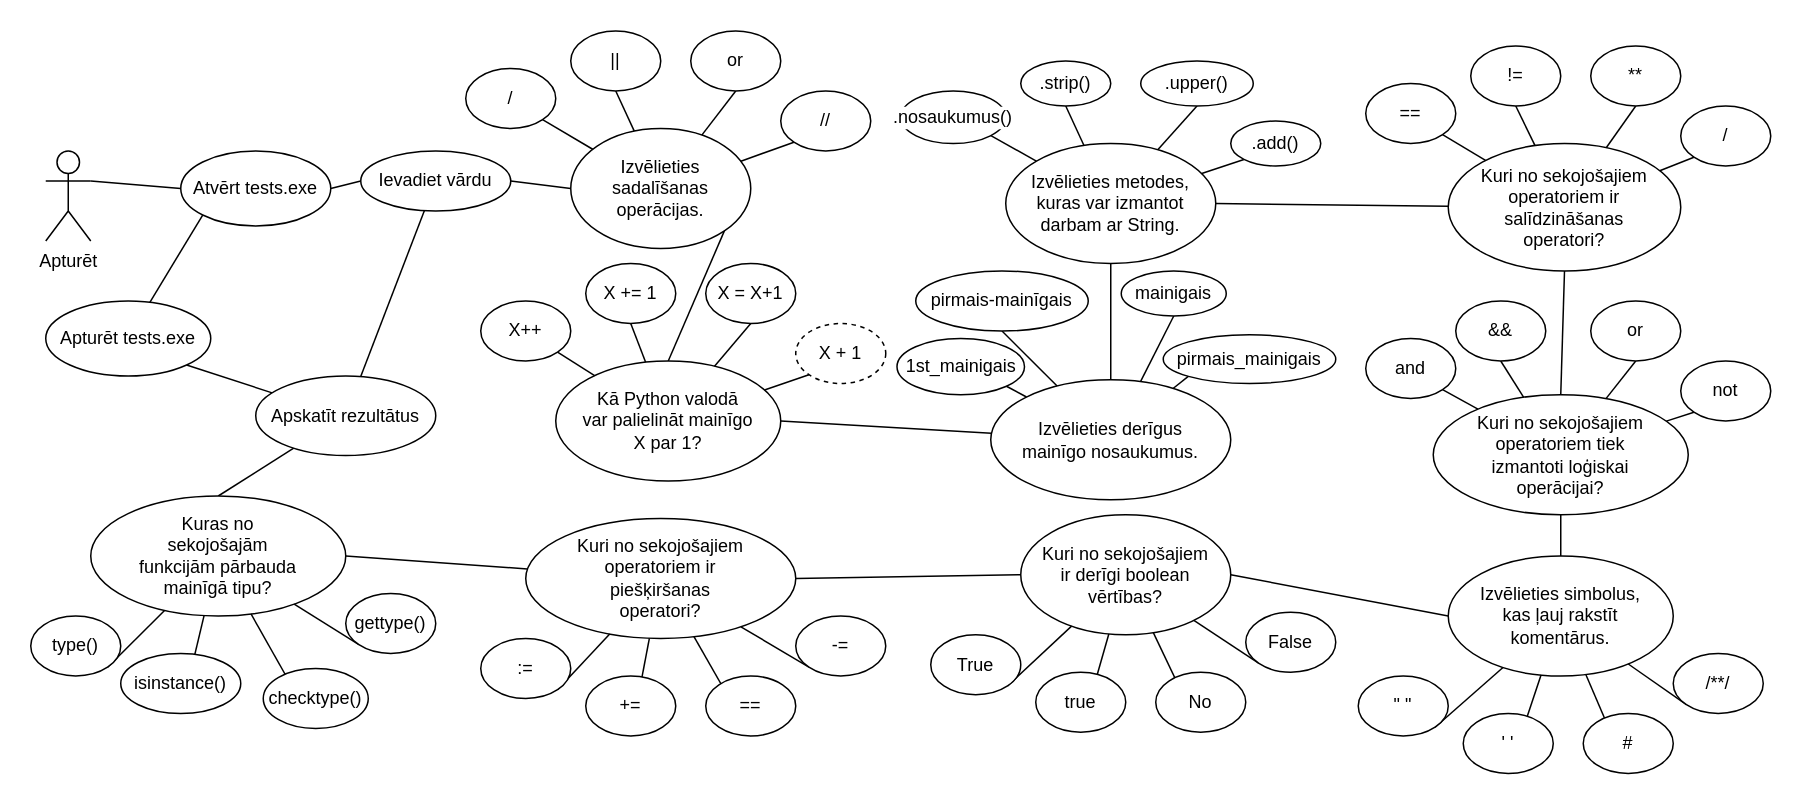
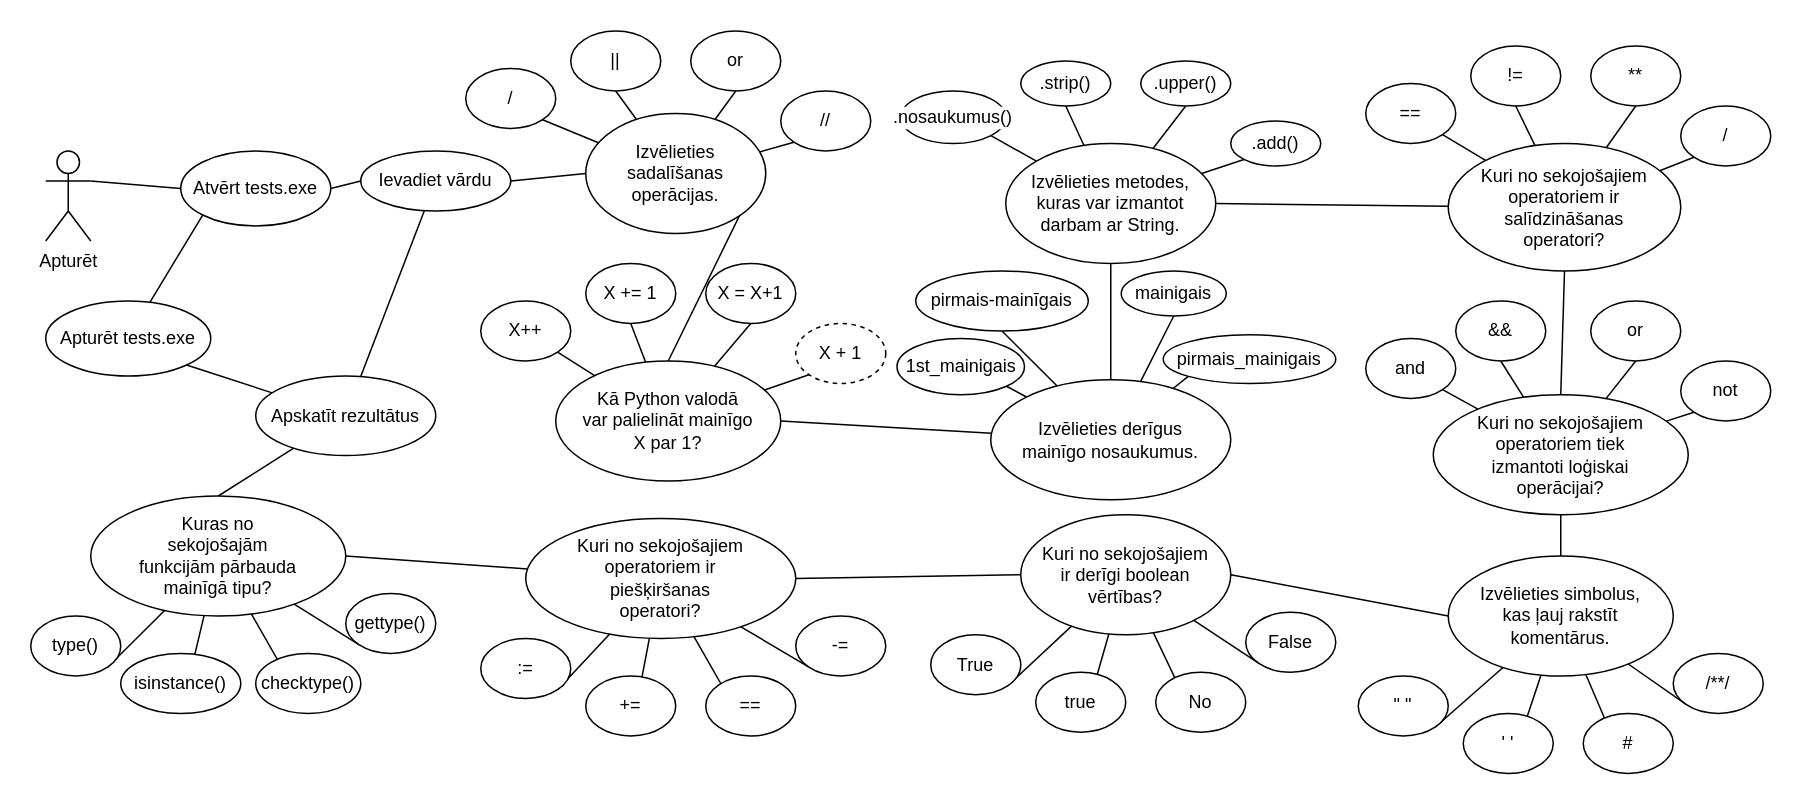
node ".upper()": size 113x45 -> 90x45
node "Izvēlieties sadalīšanas operācijas.": moved (661, 188) -> (676, 173)
node "checktype()": moved (316, 698) -> (308, 683)
